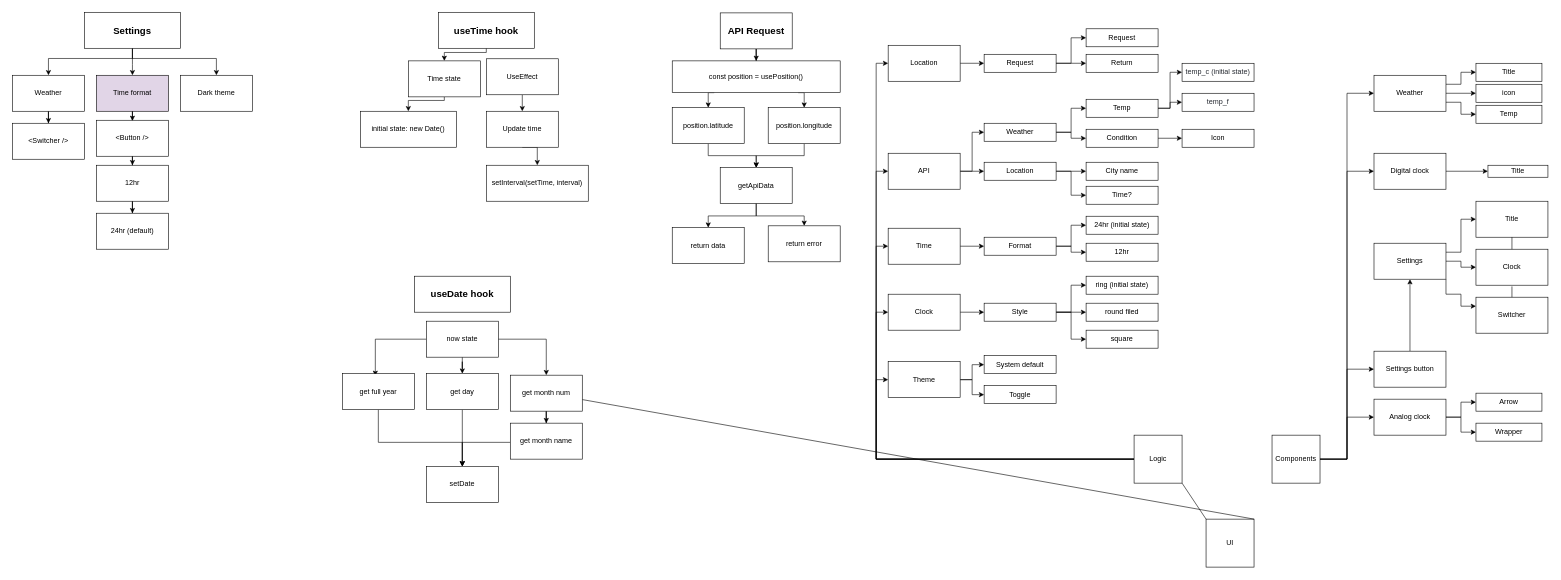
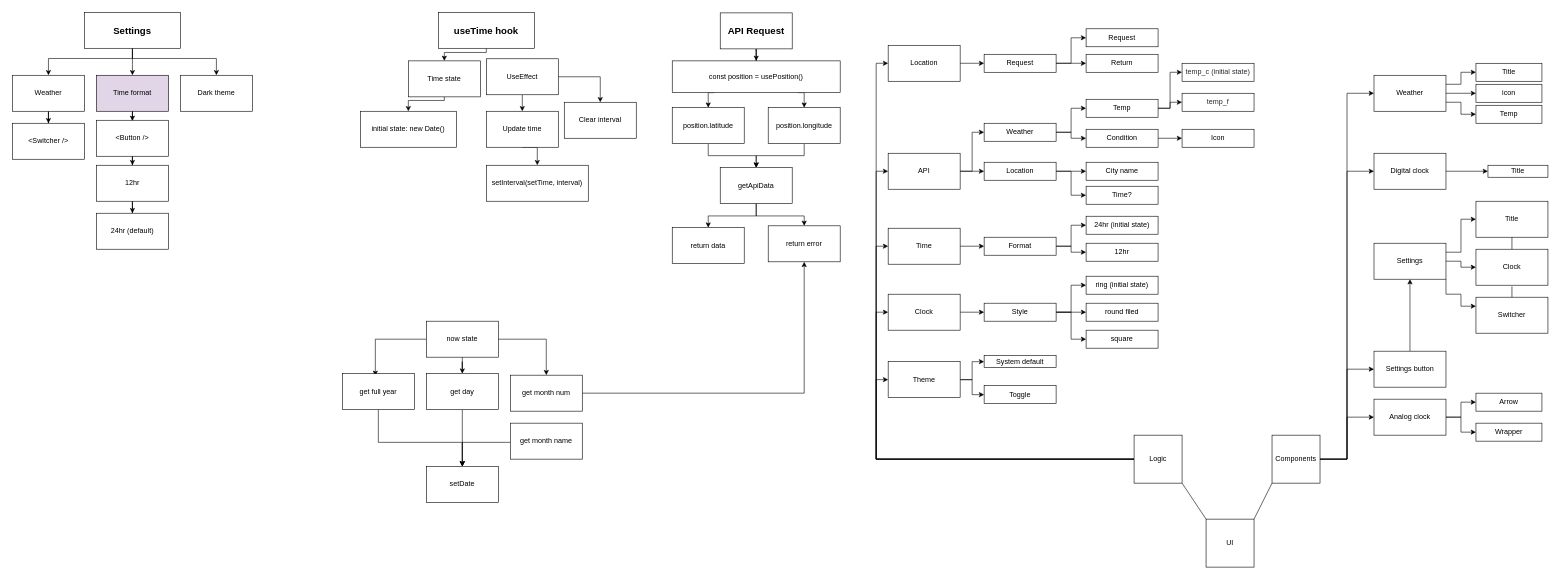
edge "UseEffect" -> "Clear interval": added
node "Clear interval": added
node "useDate hook": removed
node "System default": size 72x18 -> 72x12
edge "get month num" -> "get month name": now "get month num" -> "return error"
edge "get month num" -- "UI": now "Components" -- "UI"
